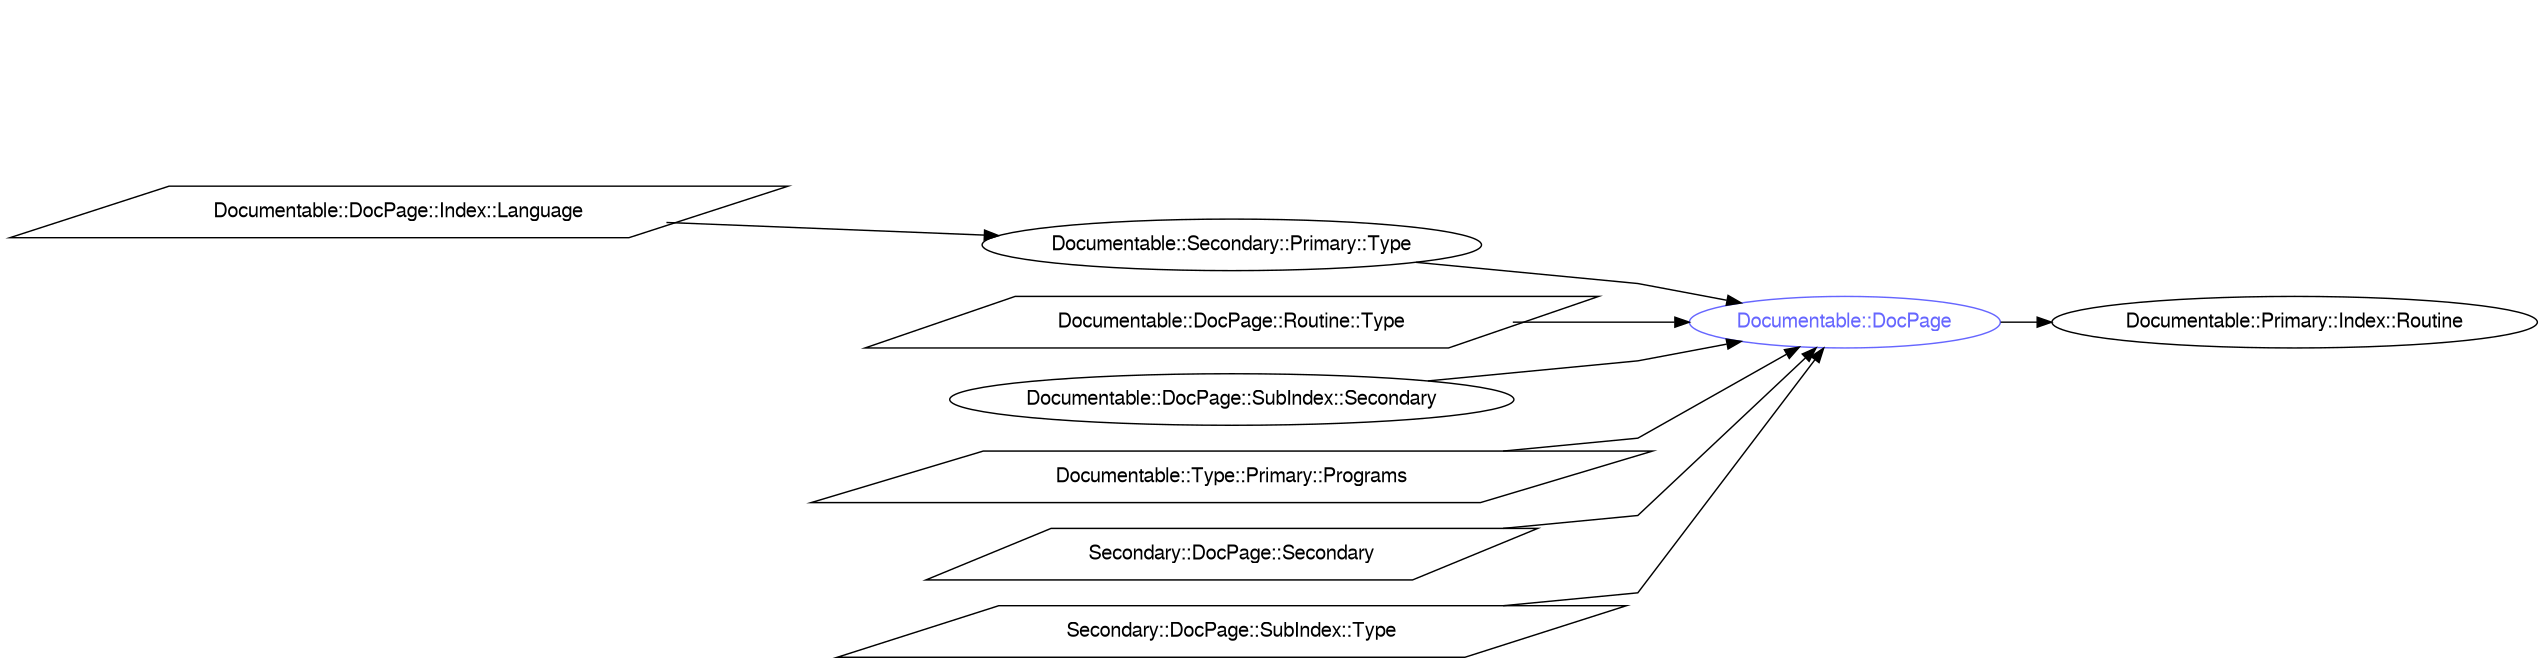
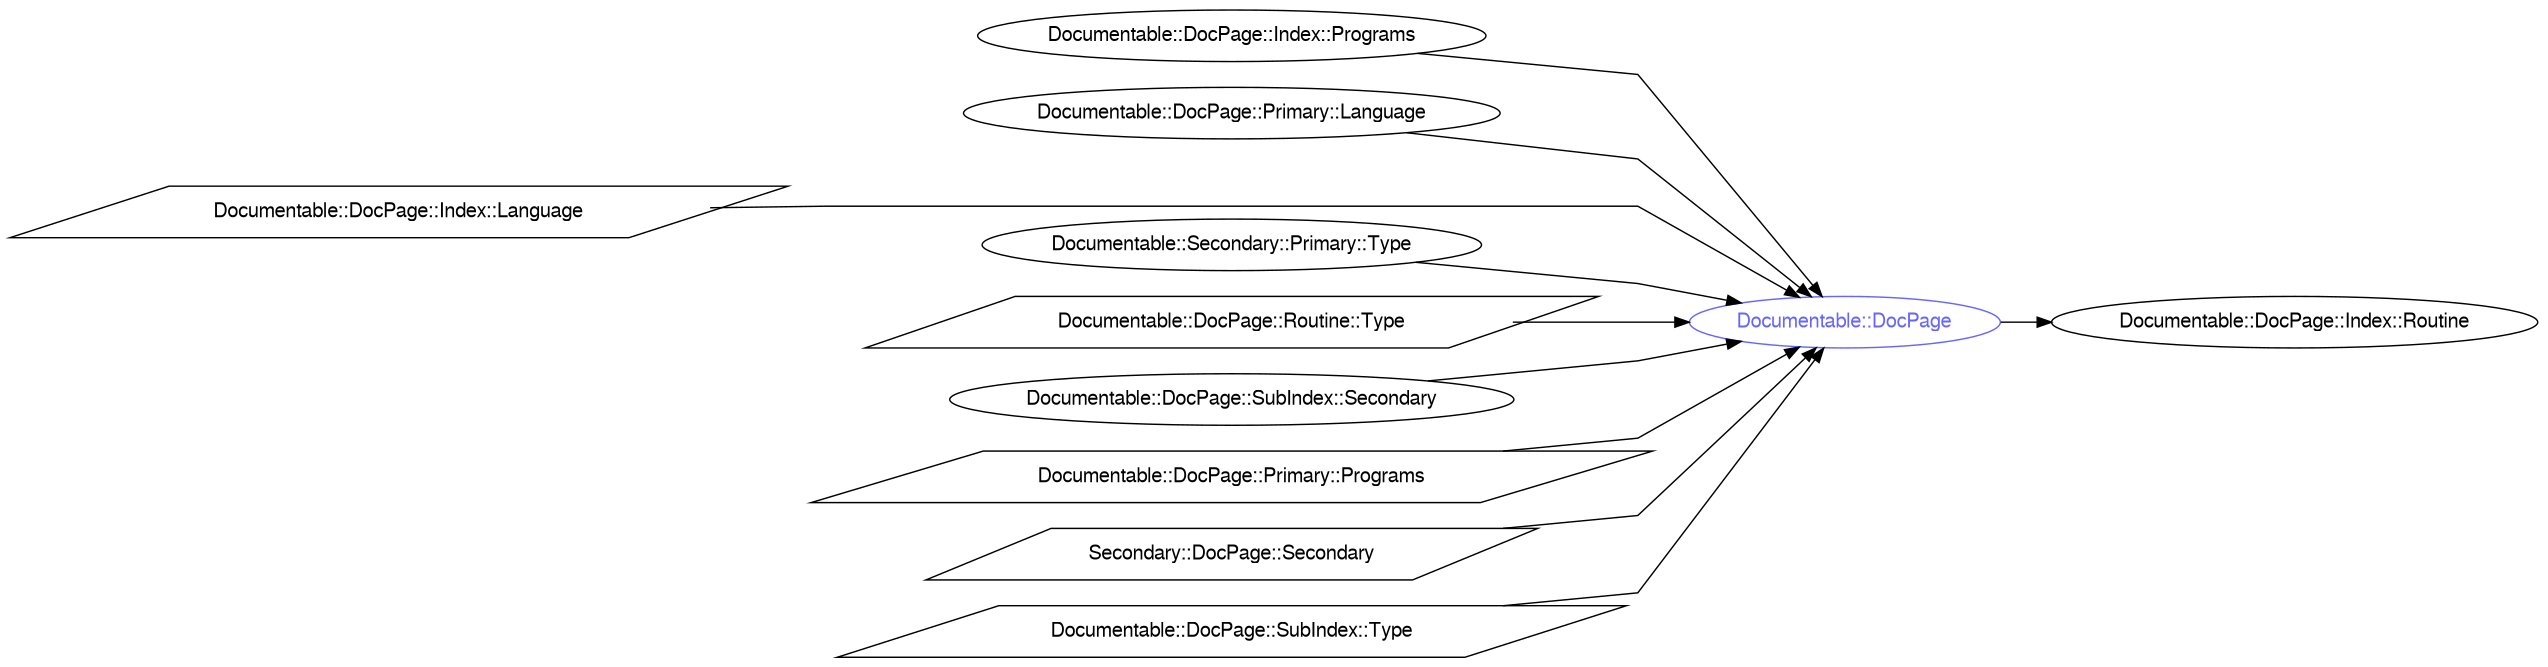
node "Documentable::DocPage::Index::Programs": added
node "Documentable::DocPage::Primary::Language": added
edge "Documentable::DocPage::Index::Language" -> "Documentable::Secondary::Primary::Type": now "Documentable::DocPage::Index::Language" -> "Documentable::DocPage"
node "Documentable::Primary::Index::Routine": label "Documentable::Primary::Index::Routine" -> "Documentable::DocPage::Index::Routine"
node "Documentable::Type::Primary::Programs": label "Documentable::Type::Primary::Programs" -> "Documentable::DocPage::Primary::Programs"
node "Secondary::DocPage::SubIndex::Type": label "Secondary::DocPage::SubIndex::Type" -> "Documentable::DocPage::SubIndex::Type"
